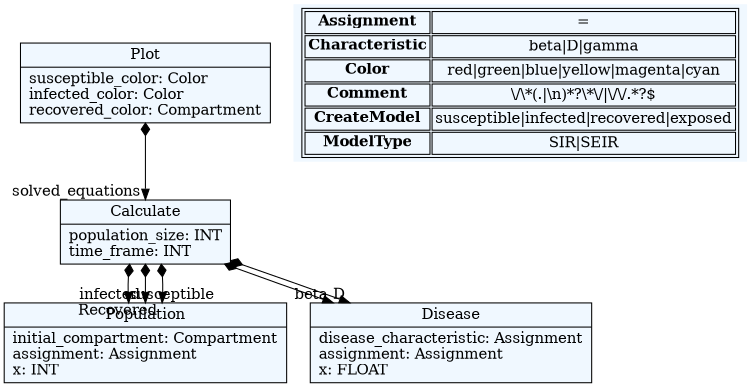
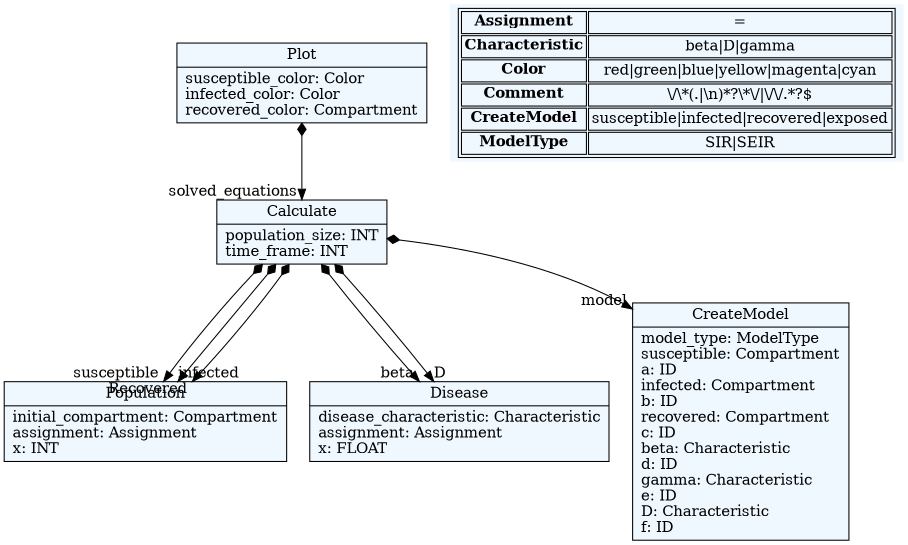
node "Disease": text "disease_characteristic: Assignment" -> "disease_characteristic: Characteristic"
node "CreateModel": added
